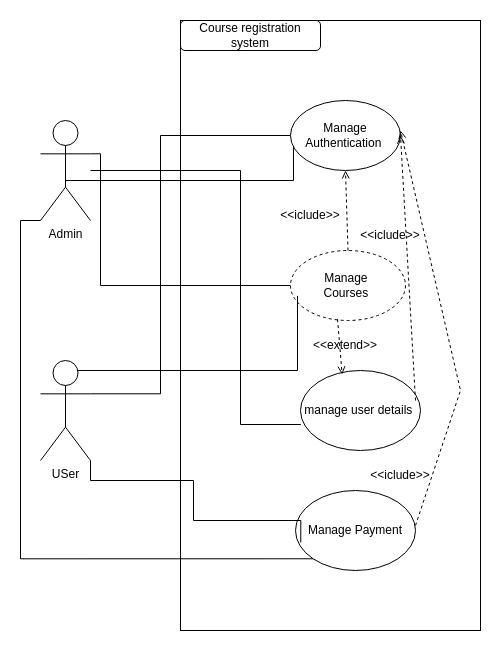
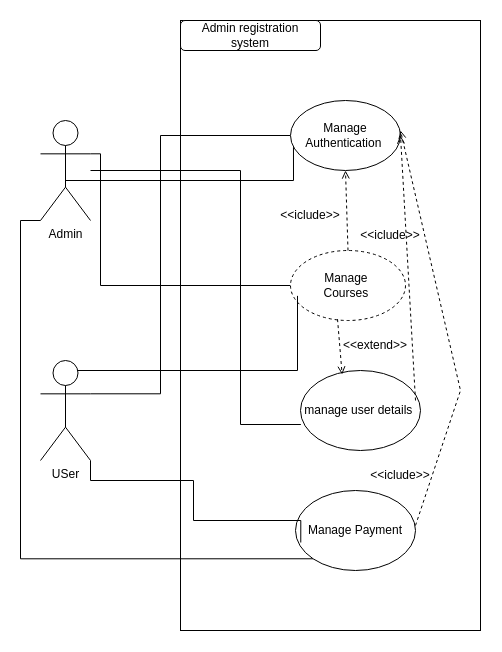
node "Course registration system": label "Course registration system" -> "Admin registration system"
node "<<extend>>": moved (346, 346) -> (376, 346)
